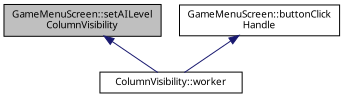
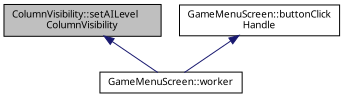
node "GameMenuScreen::setAILevel ColumnVisibility": label "GameMenuScreen::setAILevel ColumnVisibility" -> "ColumnVisibility::setAILevel ColumnVisibility"
node "ColumnVisibility::worker": label "ColumnVisibility::worker" -> "GameMenuScreen::worker"
